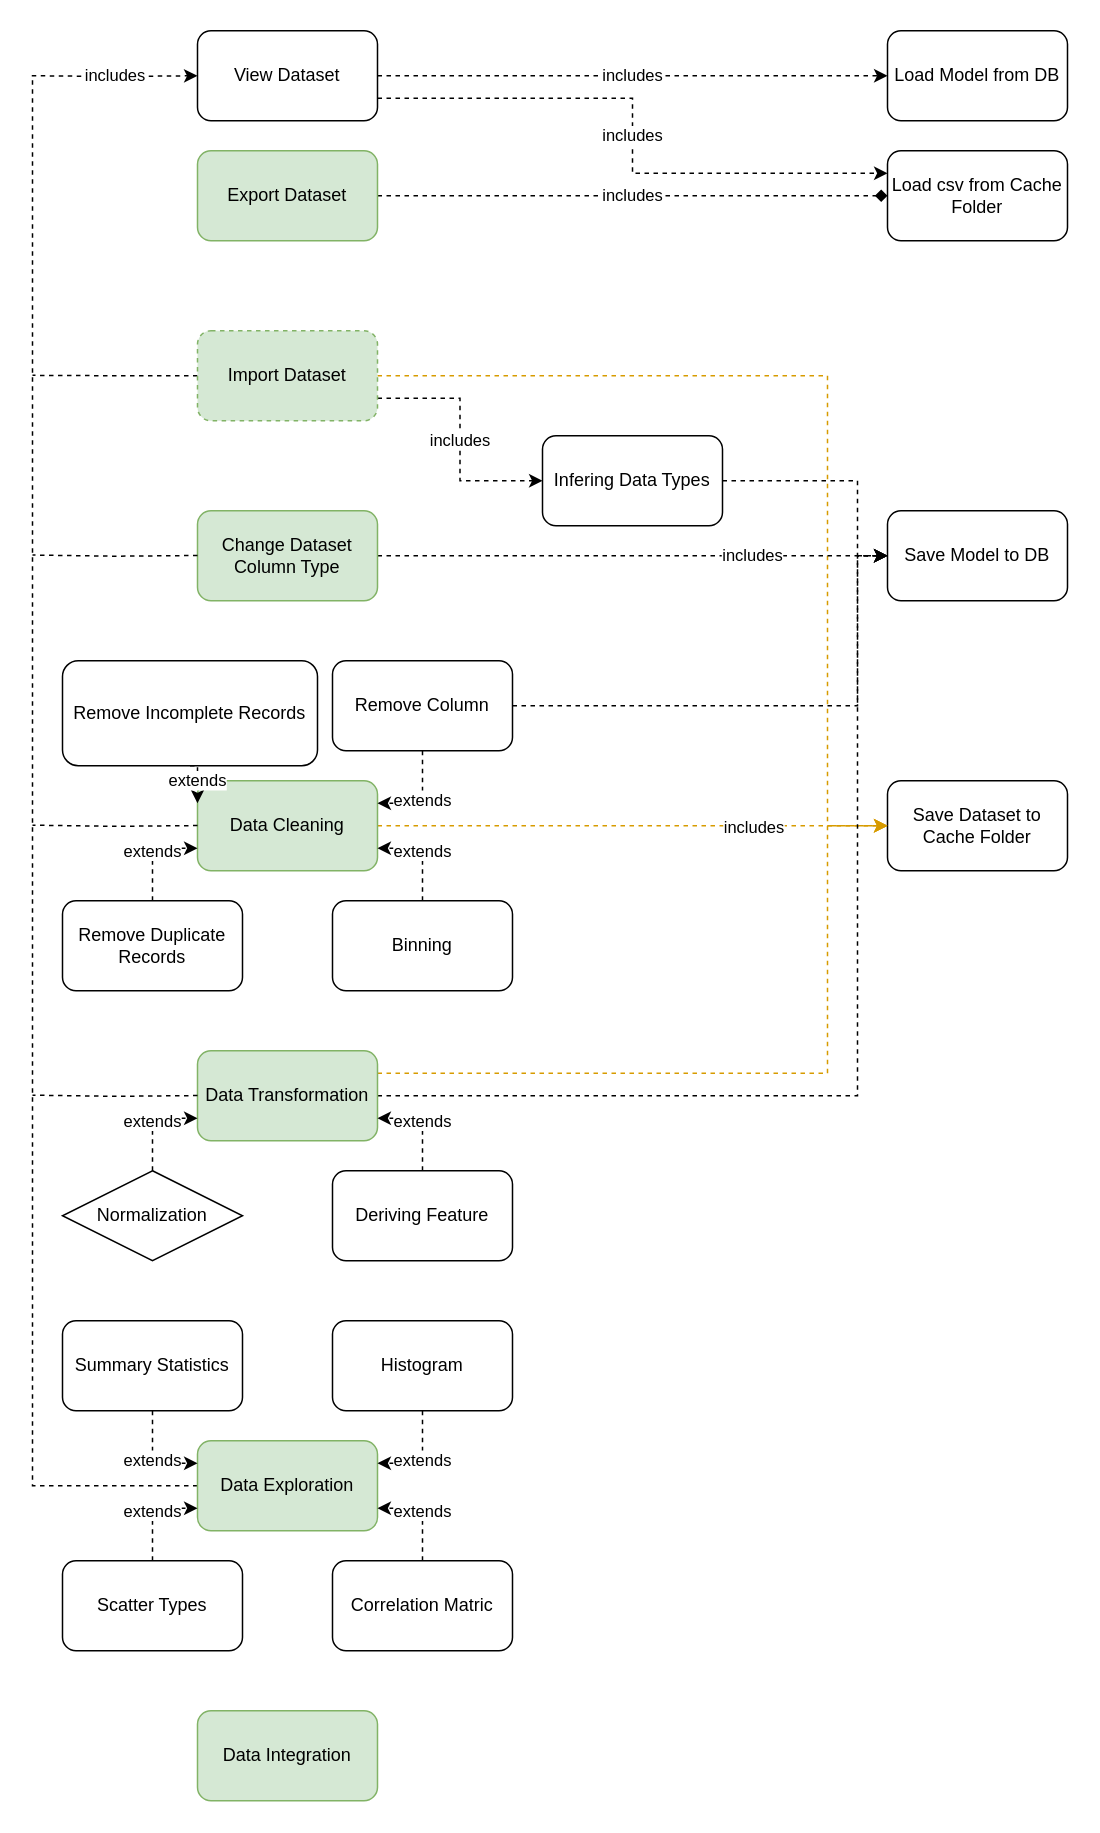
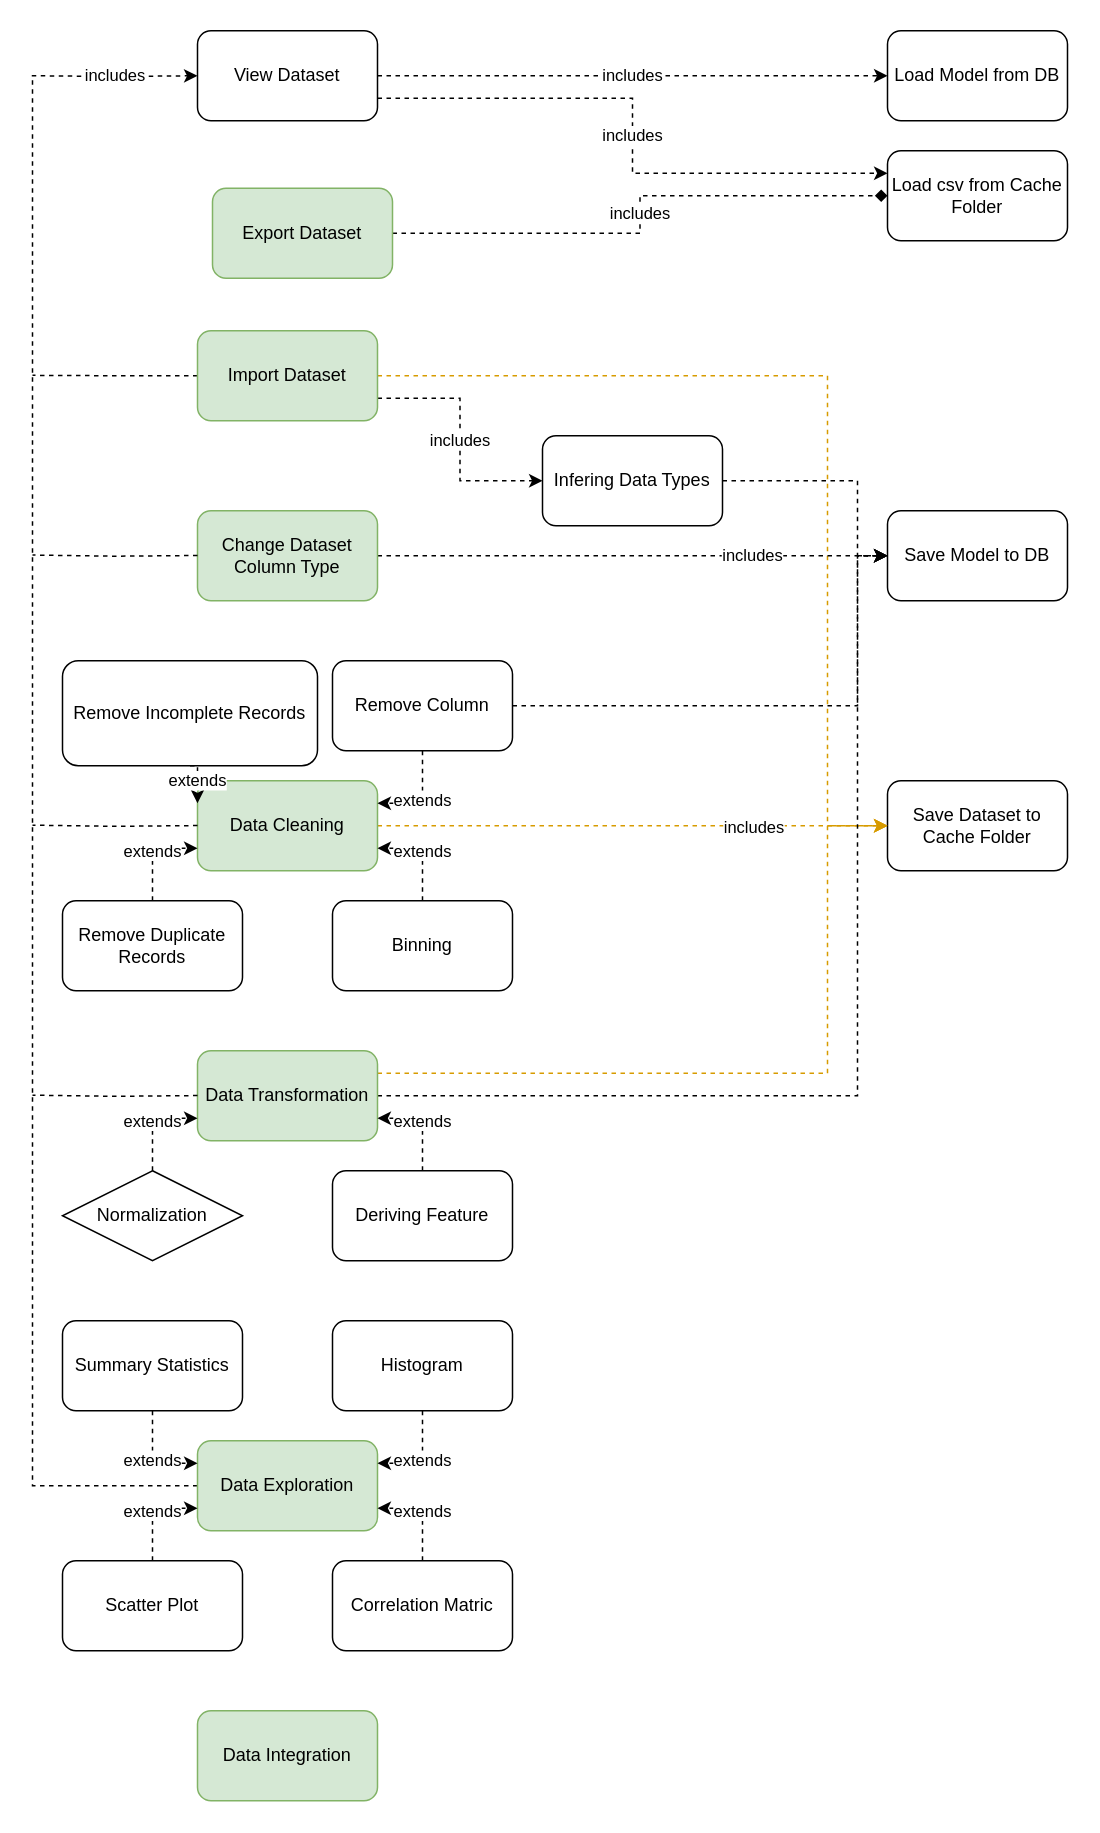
node "Export Dataset": moved (287, 196) -> (302, 233)
node "Import Dataset": style dashed -> solid
node "Scatter Types": label "Scatter Types" -> "Scatter Plot"
